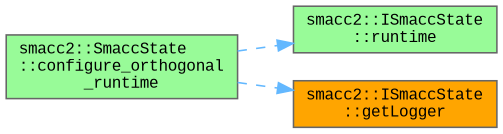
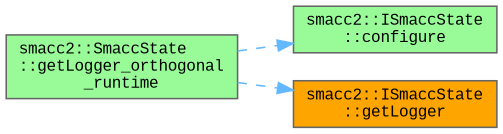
node "smacc2::ISmaccState ::runtime": label "smacc2::ISmaccState ::runtime" -> "smacc2::ISmaccState ::configure"
node "smacc2::SmaccState ::configure_orthogonal _runtime": label "smacc2::SmaccState ::configure_orthogonal _runtime" -> "smacc2::SmaccState ::getLogger_orthogonal _runtime"
